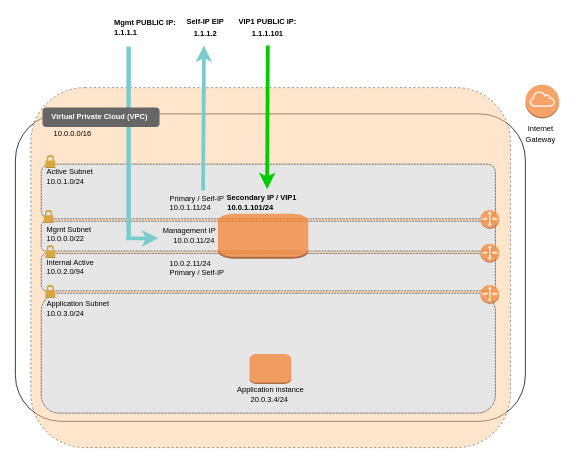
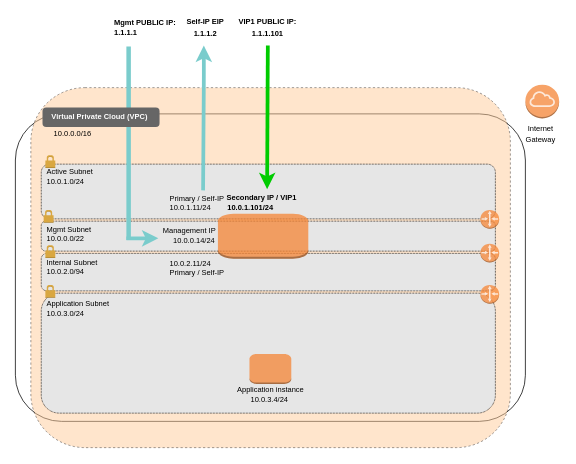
node "10.0.0.11/24": label "10.0.0.11/24" -> "10.0.0.14/24"
node "Internal Active": label "Internal Active" -> "Internal Subnet"
node "20.0.3.4/24": label "20.0.3.4/24" -> "10.0.3.4/24"
